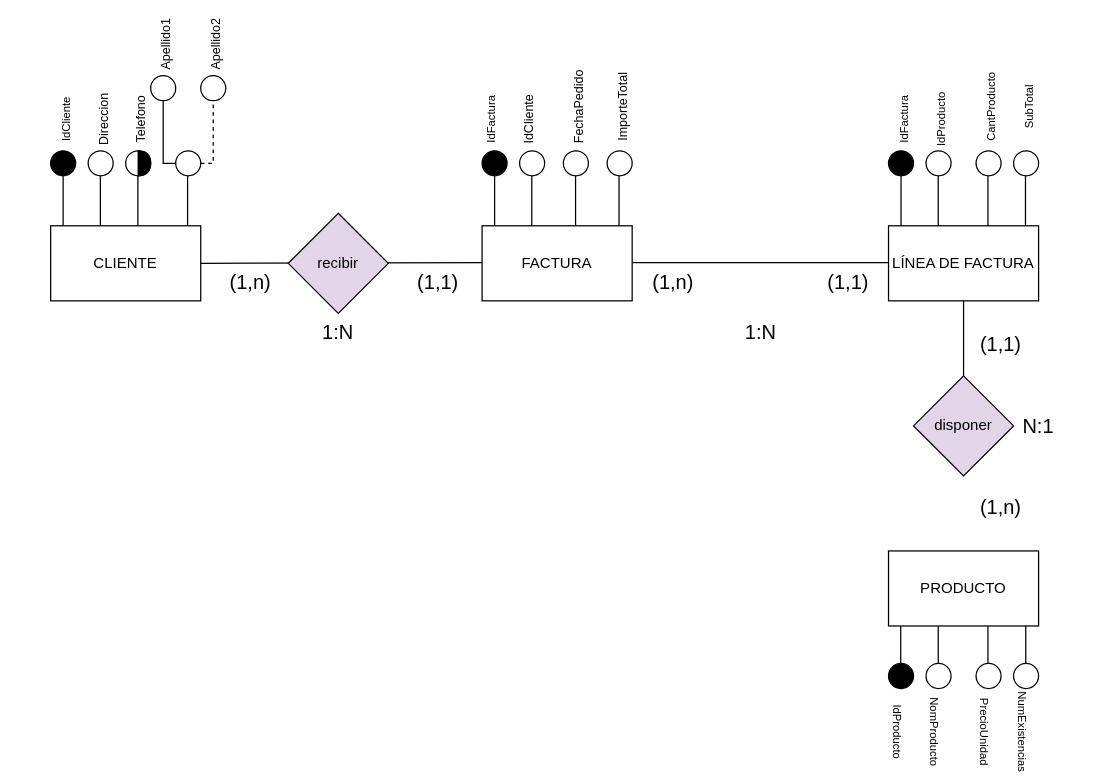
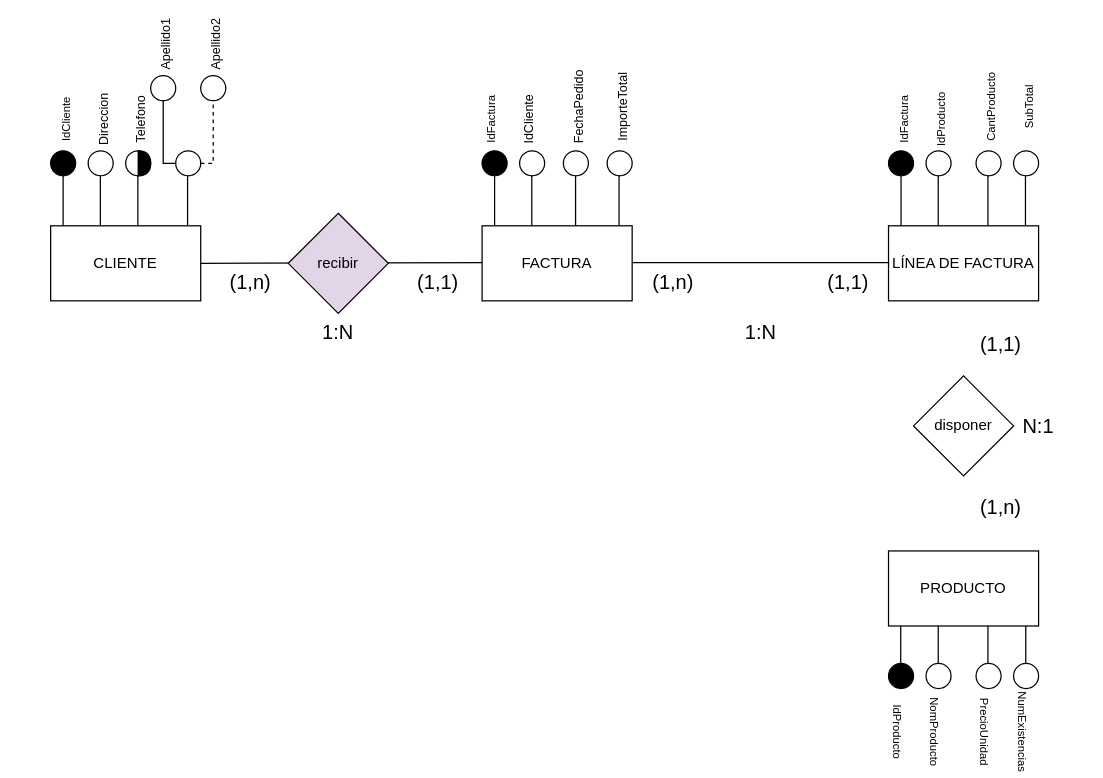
edge "LÍNEA DE FACTURA" -- "disponer": removed
node "disponer": fillcolor #e1d5e7 -> #ffffff
